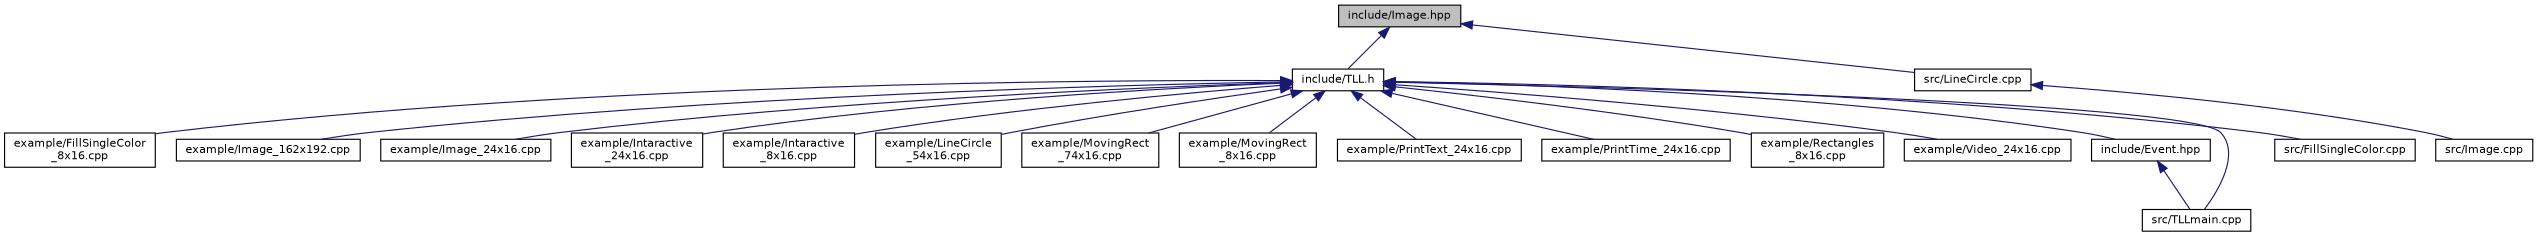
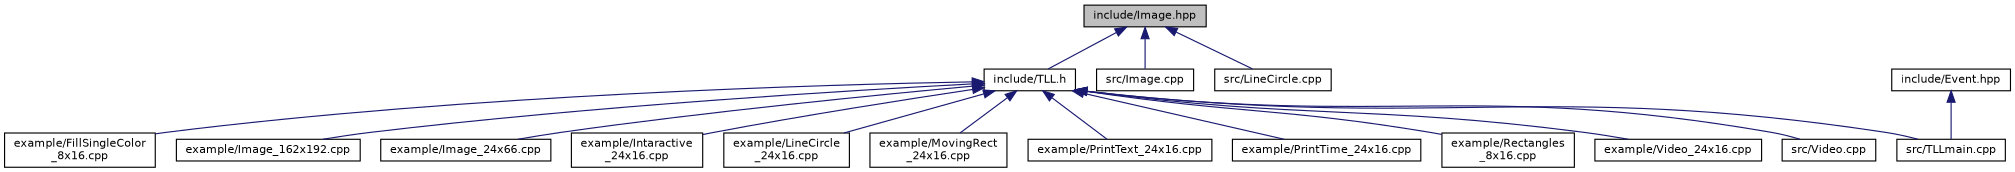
edge "include/Event.hpp" -> "include/TLL.h": removed
edge "src/Image.cpp" -> "src/LineCircle.cpp": now "src/Image.cpp" -> "include/Image.hpp"
node "example/Image_24x16.cpp": label "example/Image_24x16.cpp" -> "example/Image_24x66.cpp"
node "example/Intaractive _8x16.cpp": removed
node "example/LineCircle _54x16.cpp": label "example/LineCircle _54x16.cpp" -> "example/LineCircle _24x16.cpp"
node "example/MovingRect _74x16.cpp": label "example/MovingRect _74x16.cpp" -> "example/MovingRect _24x16.cpp"
node "example/MovingRect _8x16.cpp": removed
node "src/FillSingleColor.cpp": label "src/FillSingleColor.cpp" -> "src/Video.cpp"
